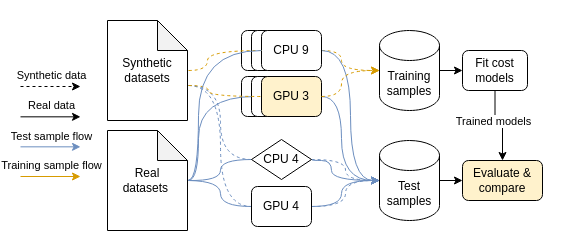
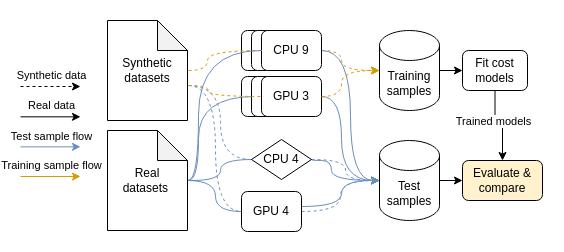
node "GPU 3": fillcolor #fff2cc -> #ffffff
node "GPU 4": moved (282, 207) -> (272, 212)
